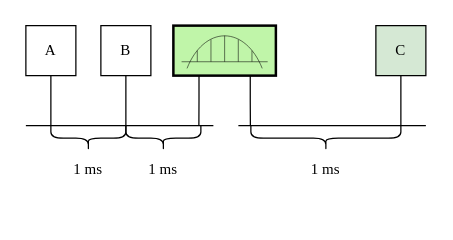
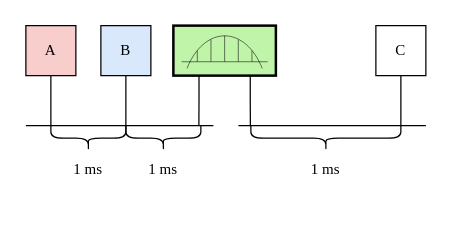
node "A": fillcolor #ffffff -> #f8cecc
node "B": fillcolor #ffffff -> #dae8fc
node "C": fillcolor #d5e8d4 -> #ffffff
